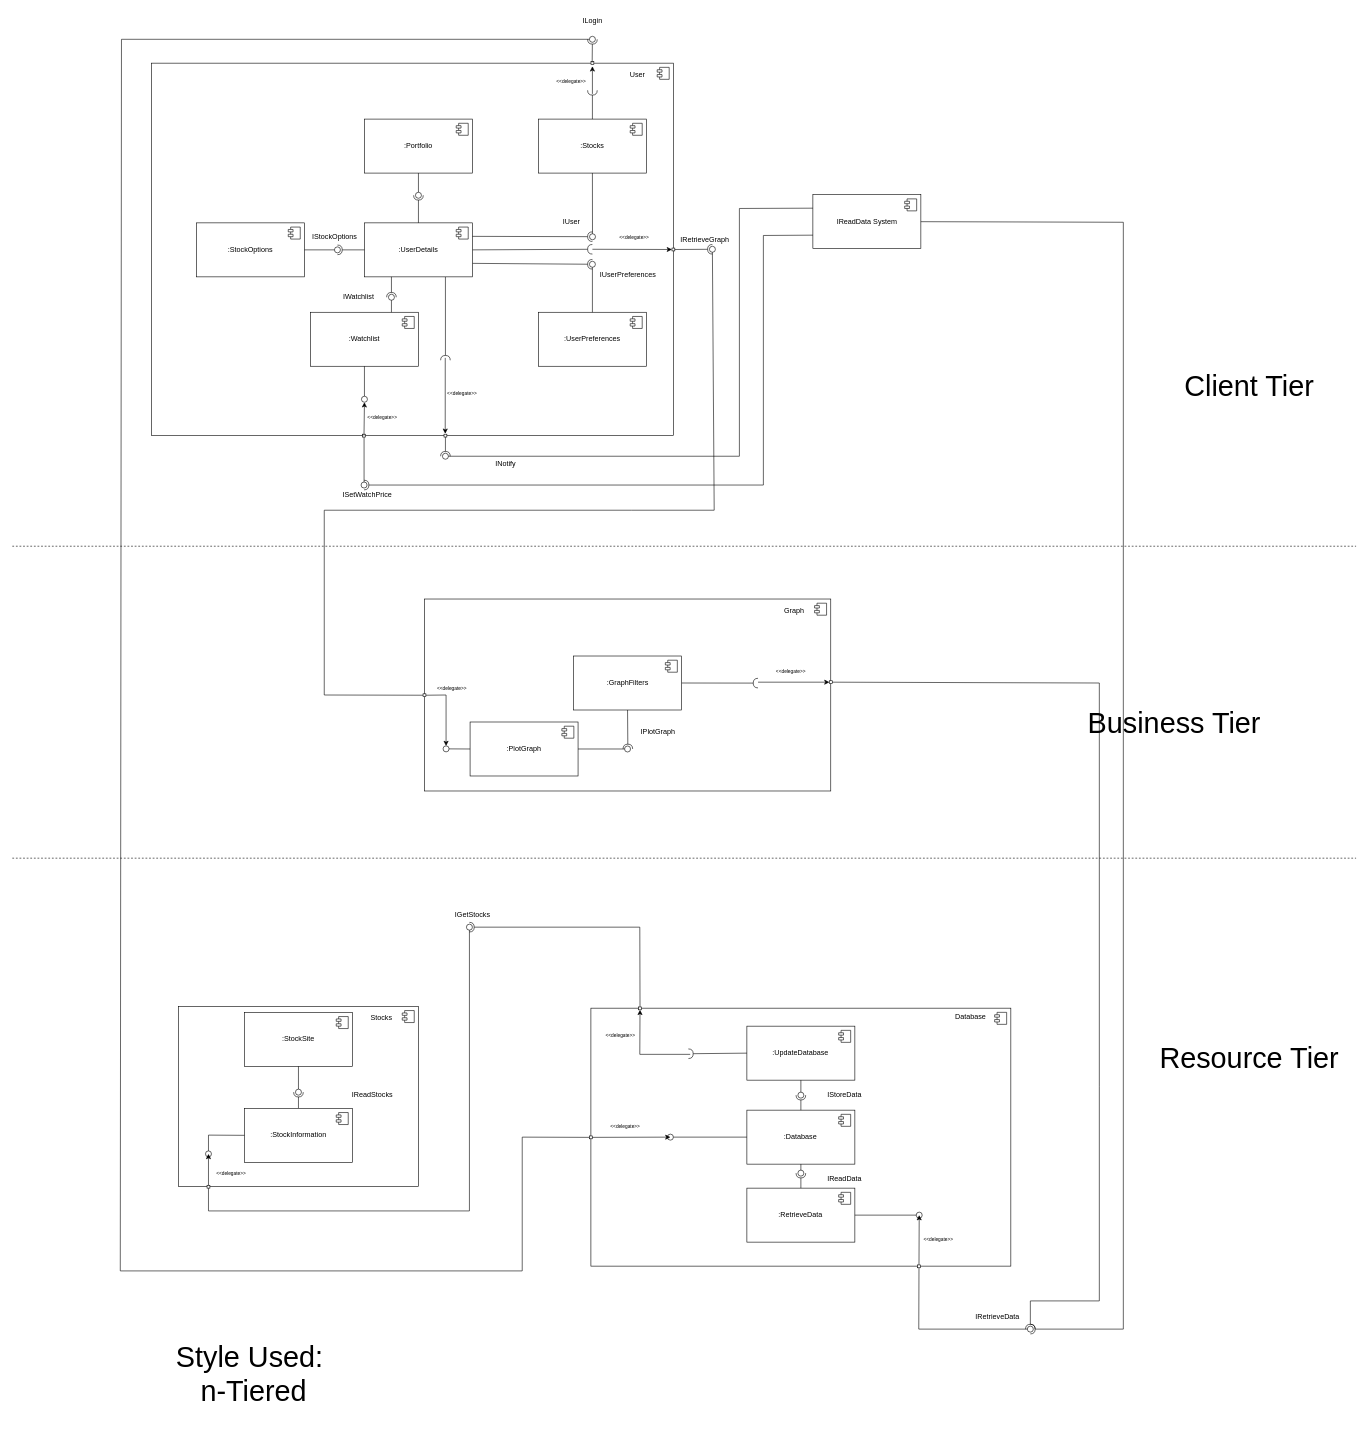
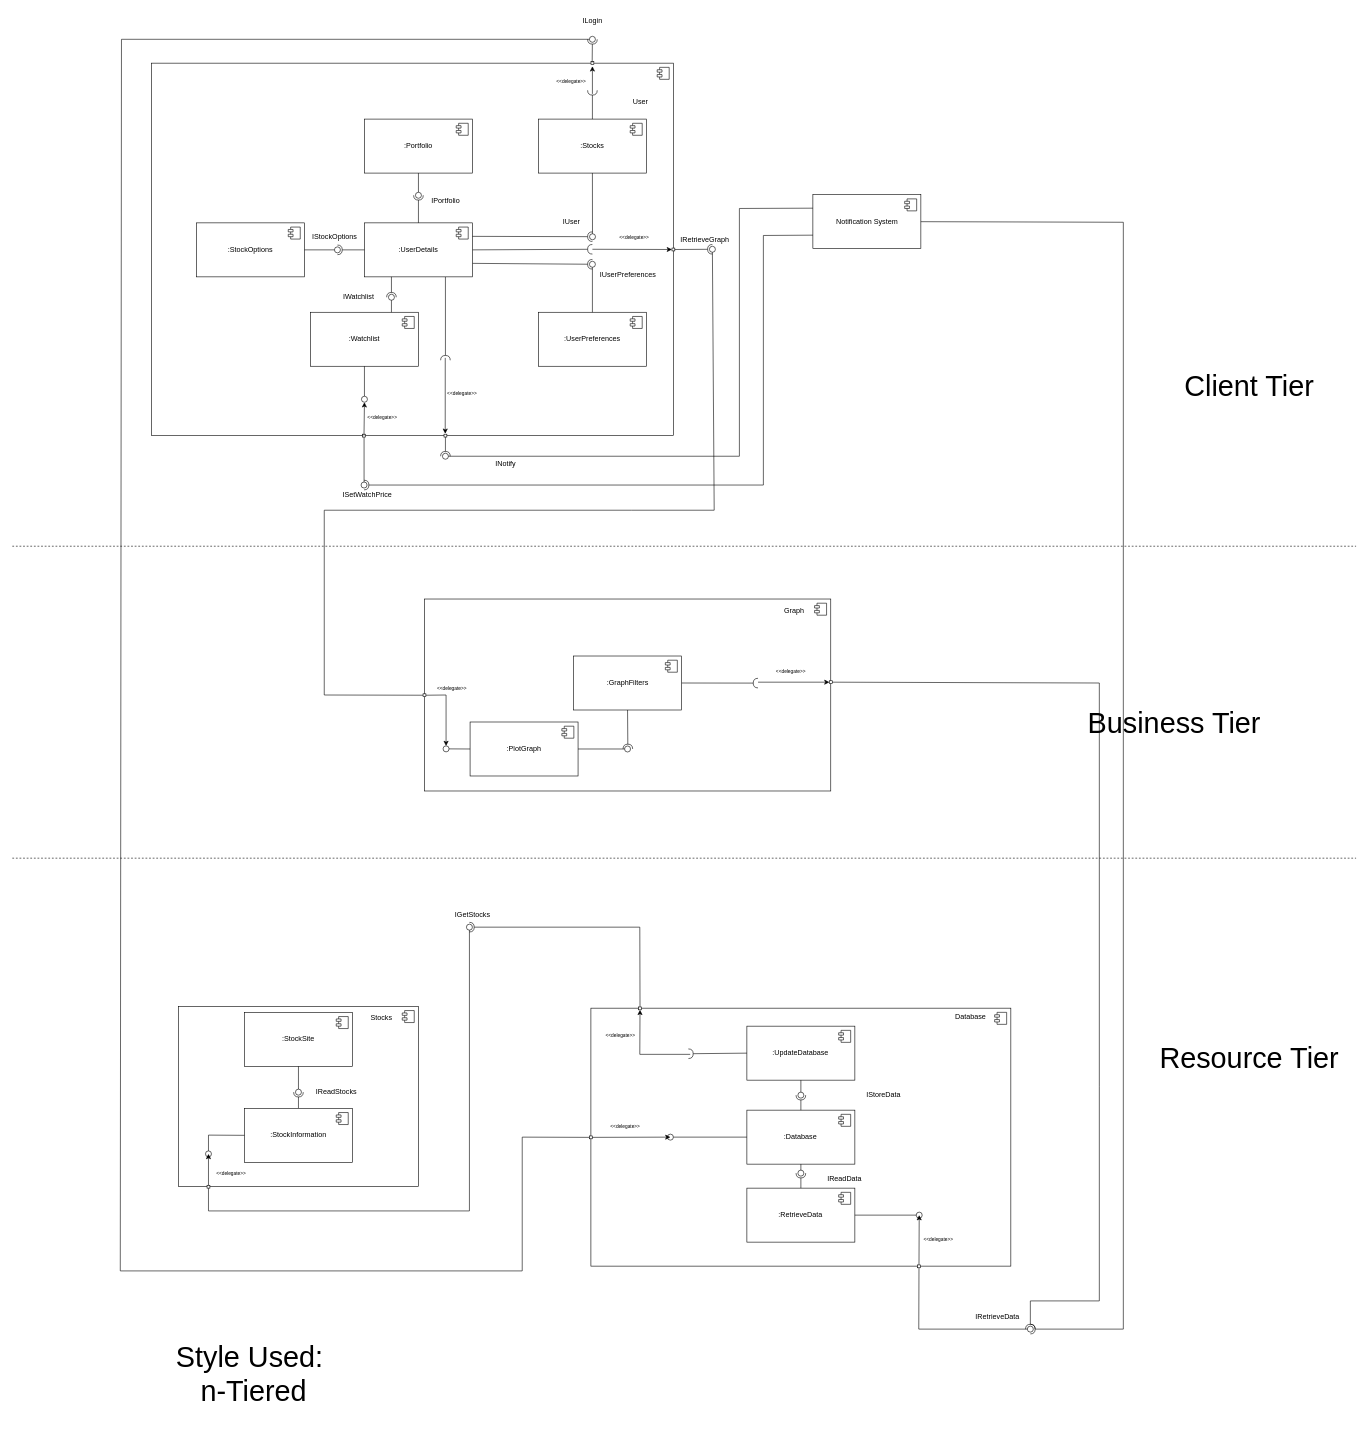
node "User": moved (638, 75) -> (641, 102)
node "IPortfolio": added
node "IReadData System": label "IReadData System" -> "Notification System"
node "IPlotGraph": removed
node "IReadStocks": moved (372, 1095) -> (336, 1092)
node "IStoreData": moved (844, 1095) -> (883, 1095)
